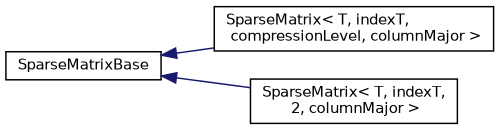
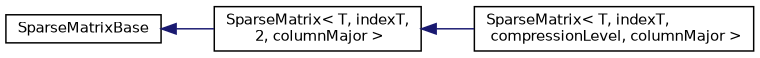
edge "SparseMatrix< T, indexT, compressionLevel, columnMajor >" -> "SparseMatrixBase": now "SparseMatrix< T, indexT, compressionLevel, columnMajor >" -> "SparseMatrix< T, indexT, 2, columnMajor >"
